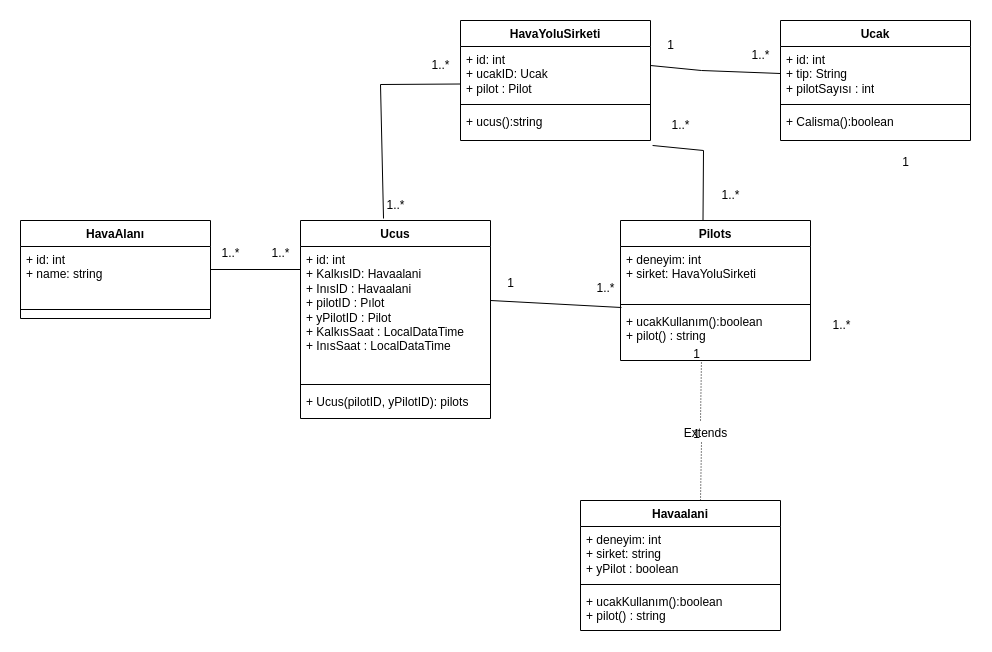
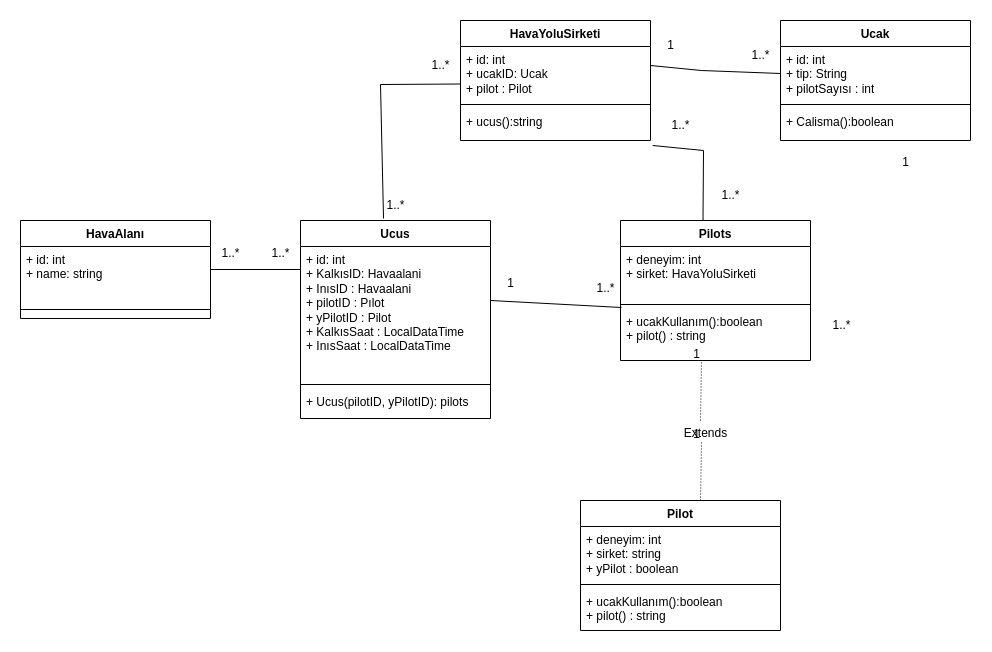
node "Havaalani": label "Havaalani" -> "Pilot"
